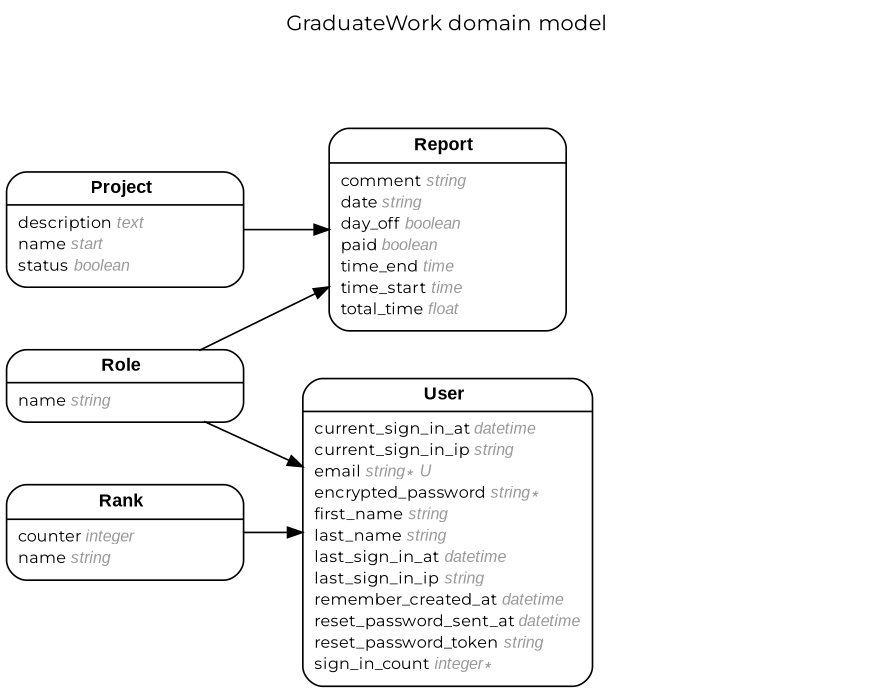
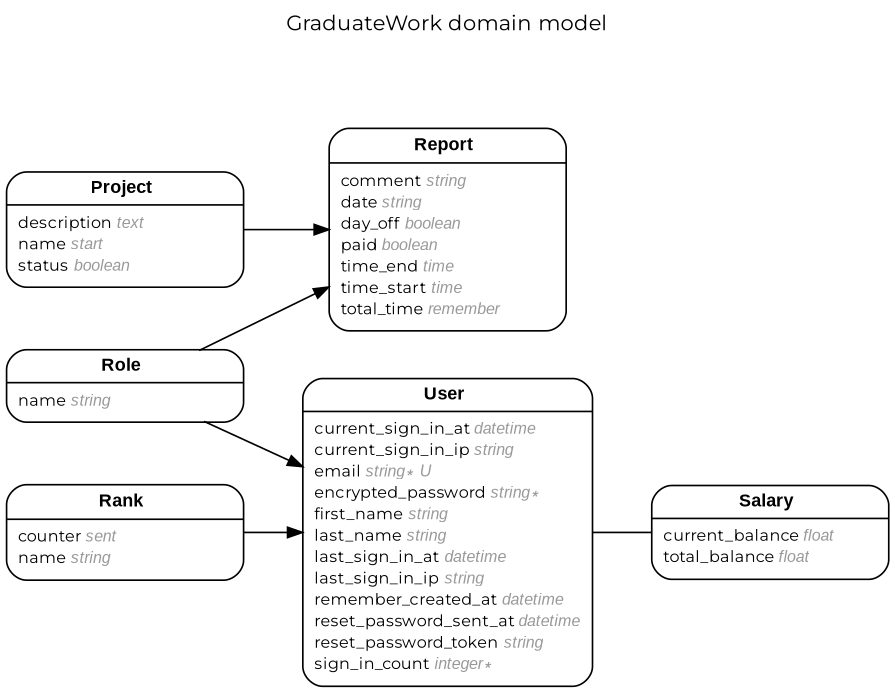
node "Report": text "float" -> "remember"
node "Salary": added
node "Rank": text "integer" -> "sent"
